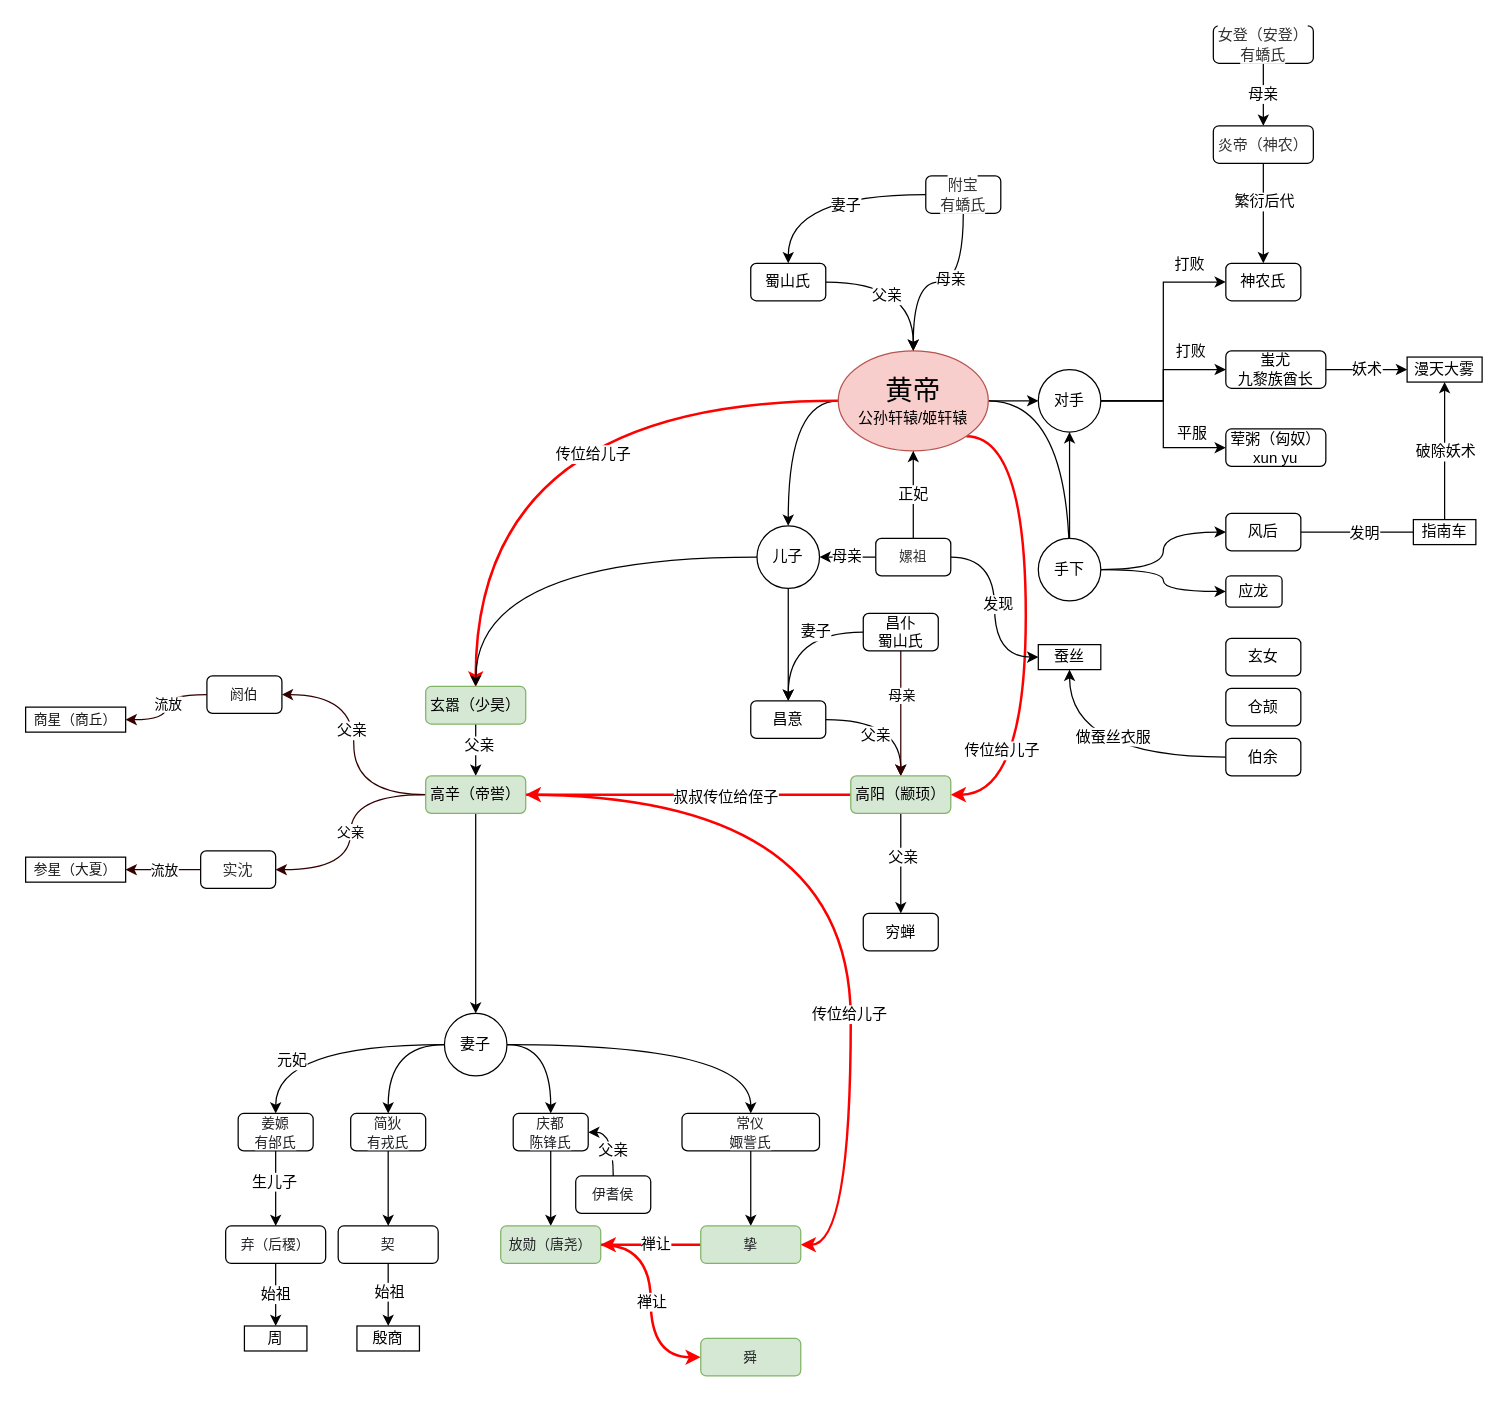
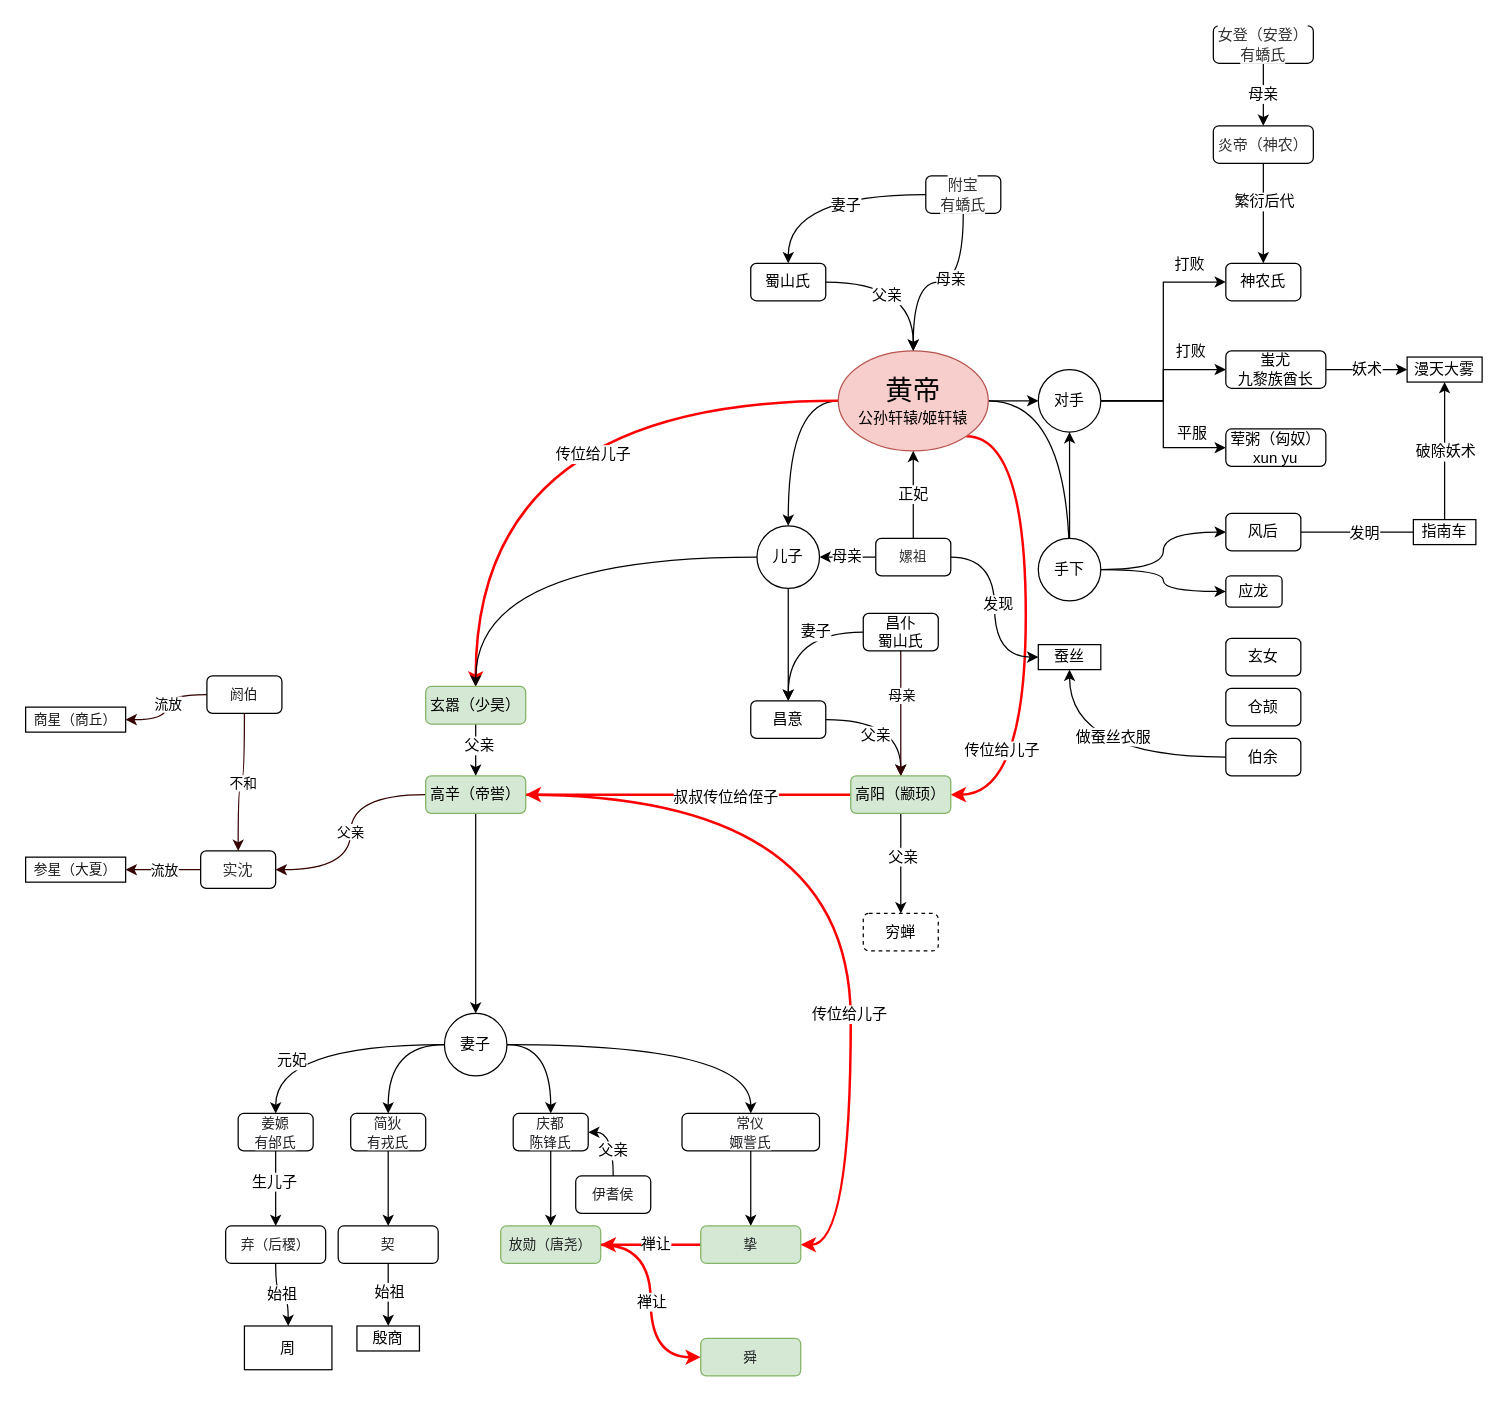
edge "高辛（帝喾）" -> "阏伯": removed, label "父亲"
edge "阏伯" -> "实沈": added, label "不和"
node "穷蝉": style solid -> dashed
node "周": size 63x25 -> 88x44
